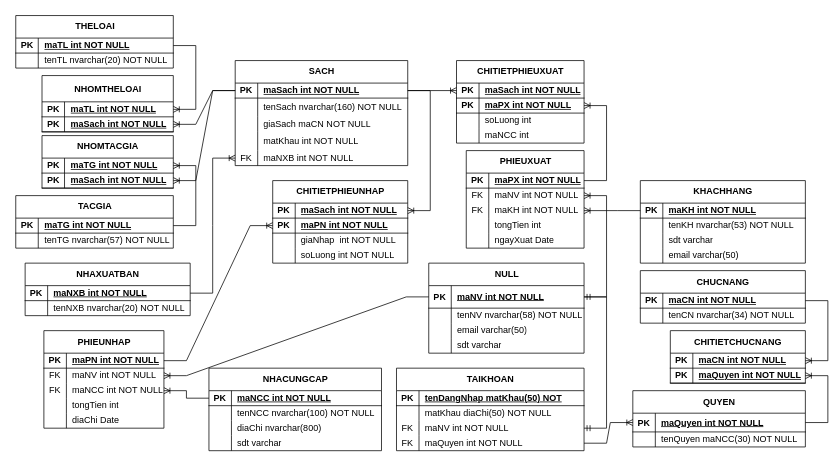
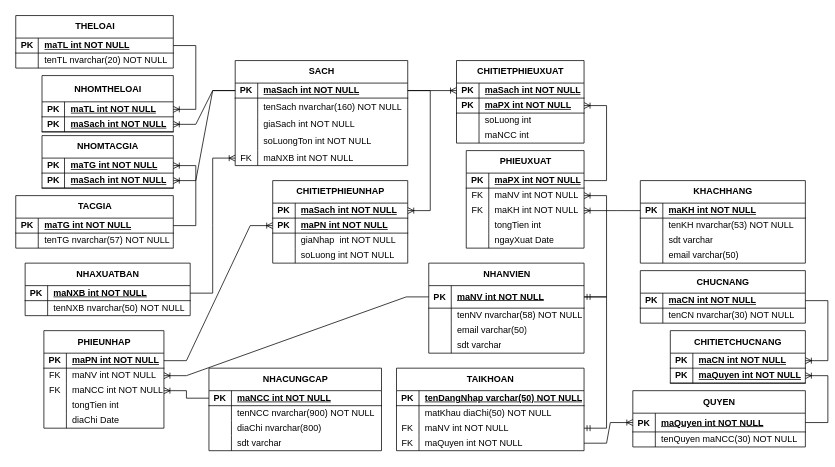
node "giaSach maCN NOT NULL": label "giaSach maCN NOT NULL" -> "giaSach int NOT NULL"
node "matKhau int NOT NULL": label "matKhau int NOT NULL" -> "soLuongTon int NOT NULL"
node "NULL": label "NULL" -> "NHANVIEN"
node "tenNXB nvarchar(20) NOT NULL": label "tenNXB nvarchar(20) NOT NULL" -> "tenNXB nvarchar(50) NOT NULL"
node "tenCN nvarchar(34) NOT NULL": label "tenCN nvarchar(34) NOT NULL" -> "tenCN nvarchar(30) NOT NULL"
node "tenDangNhap matKhau(50) NOT NULL": label "tenDangNhap matKhau(50) NOT NULL" -> "tenDangNhap varchar(50) NOT NULL"
node "tenNCC nvarchar(100) NOT NULL": label "tenNCC nvarchar(100) NOT NULL" -> "tenNCC nvarchar(900) NOT NULL"
